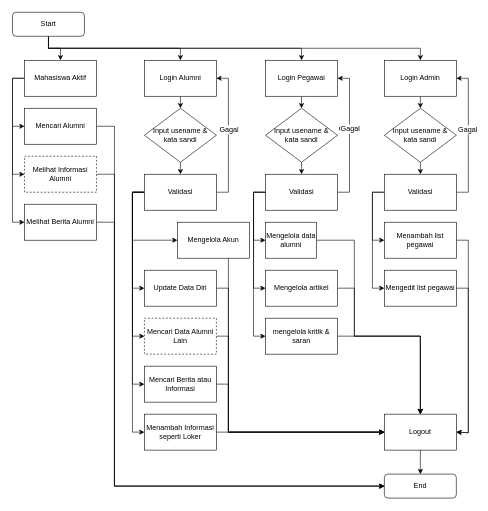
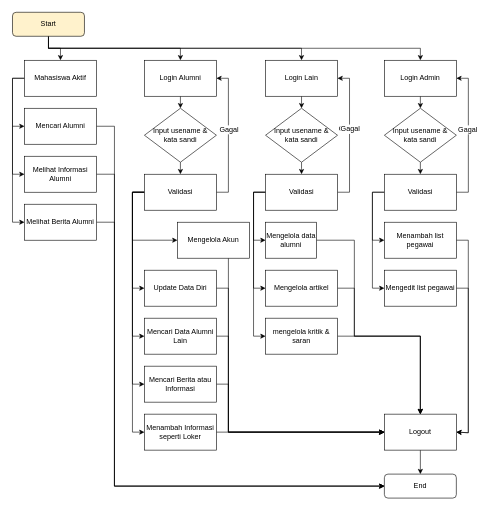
node "Start": fillcolor #ffffff -> #fff2cc
node "Login Pegawai": label "Login Pegawai" -> "Login Lain"
node "Melihat Informasi Alumni": style dashed -> solid
node "Mencari Data Alumni Lain": style dashed -> solid
